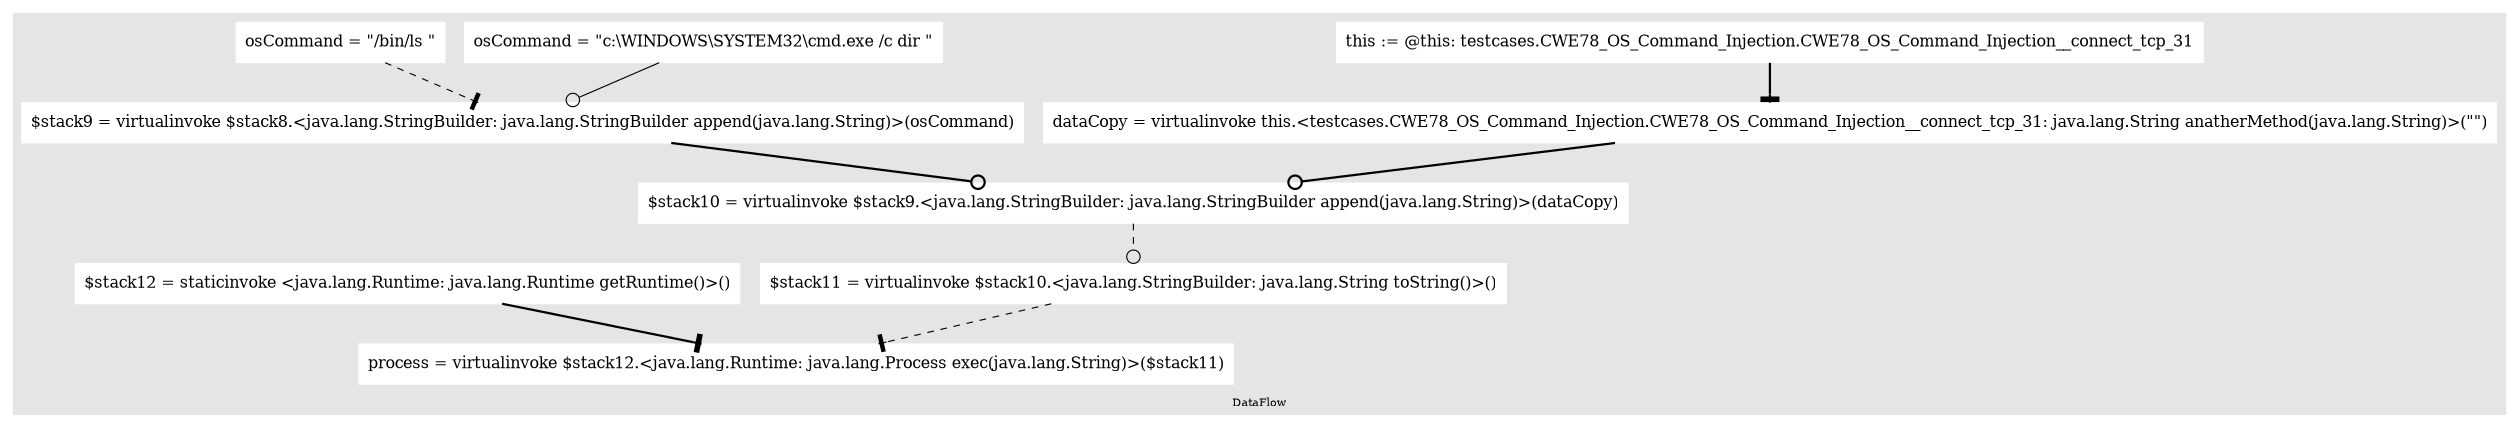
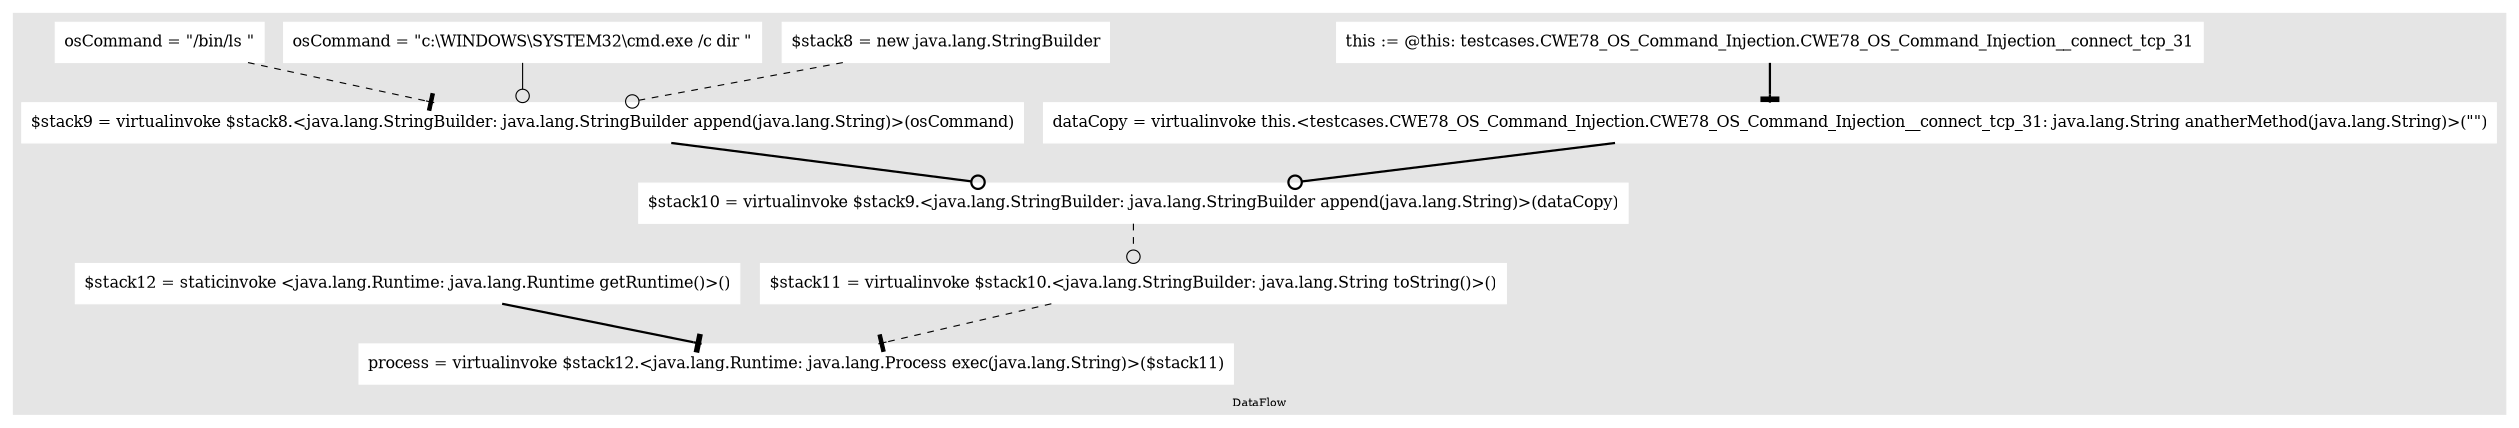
node "$stack8 = new java.lang.StringBuilder": added
